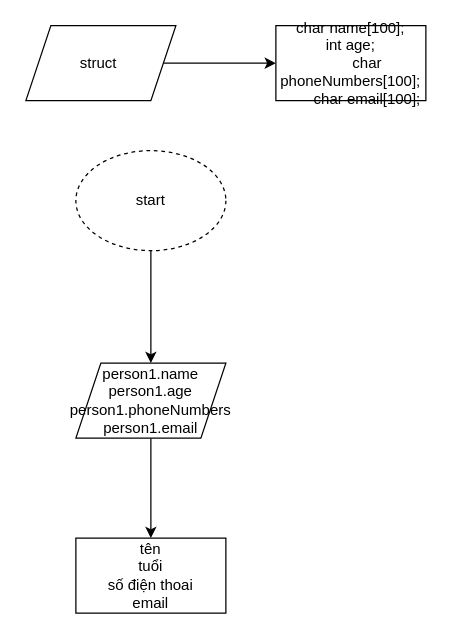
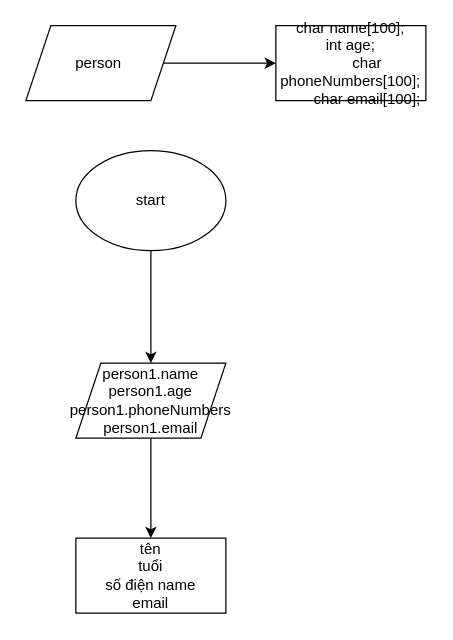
node "struct": label "struct" -> "person"
node "start": style dashed -> solid
node "tên tuổi số điện thoai email": label "tên tuổi số điện thoai email" -> "tên tuổi số điện name email"
